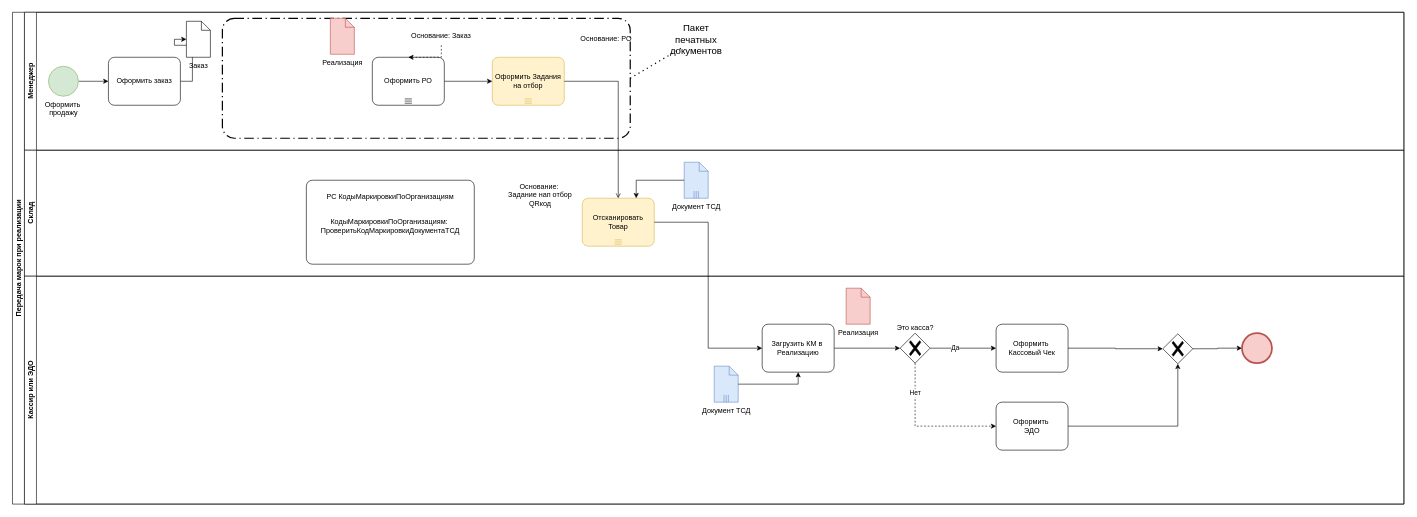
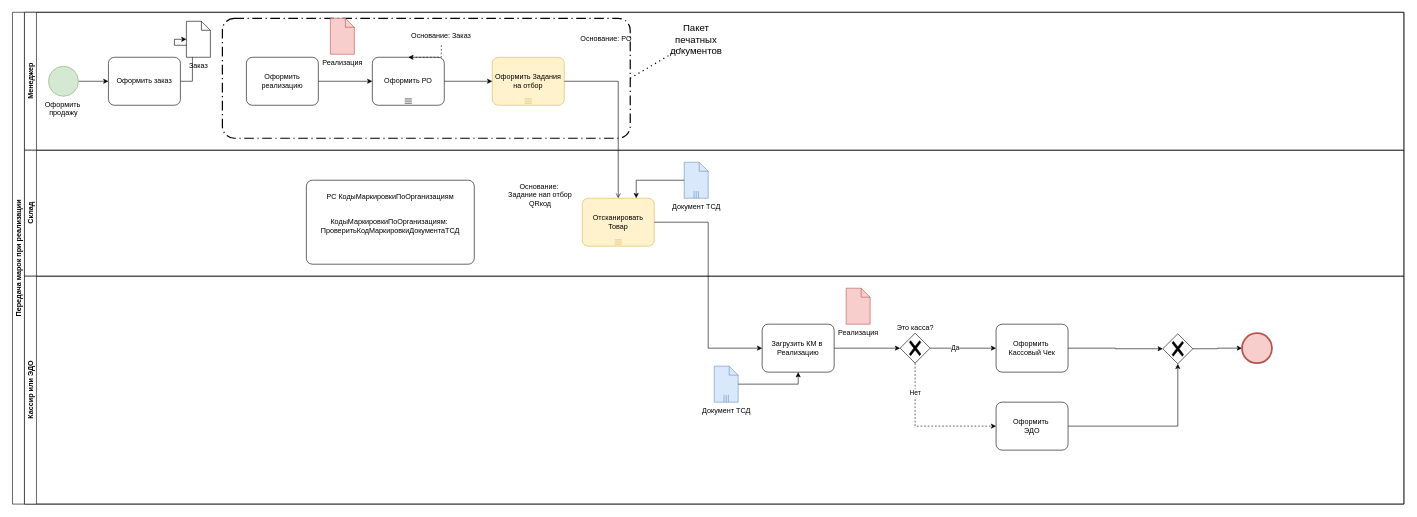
node "Оформить реализацию": added
edge "Оформить реализацию" -> "Оформить РО": added
